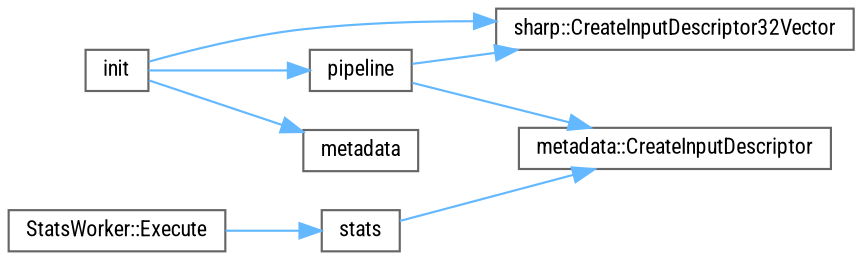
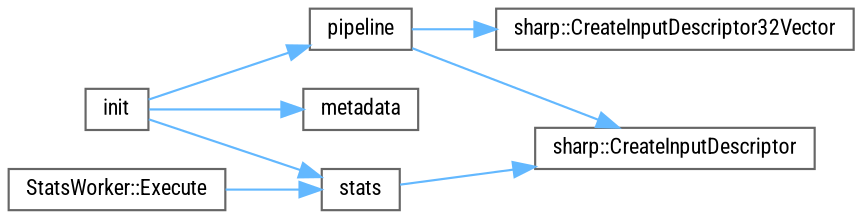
edge "init" -> "sharp::CreateInputDescriptor32Vector": now "init" -> "stats"
node "metadata::CreateInputDescriptor": label "metadata::CreateInputDescriptor" -> "sharp::CreateInputDescriptor"
